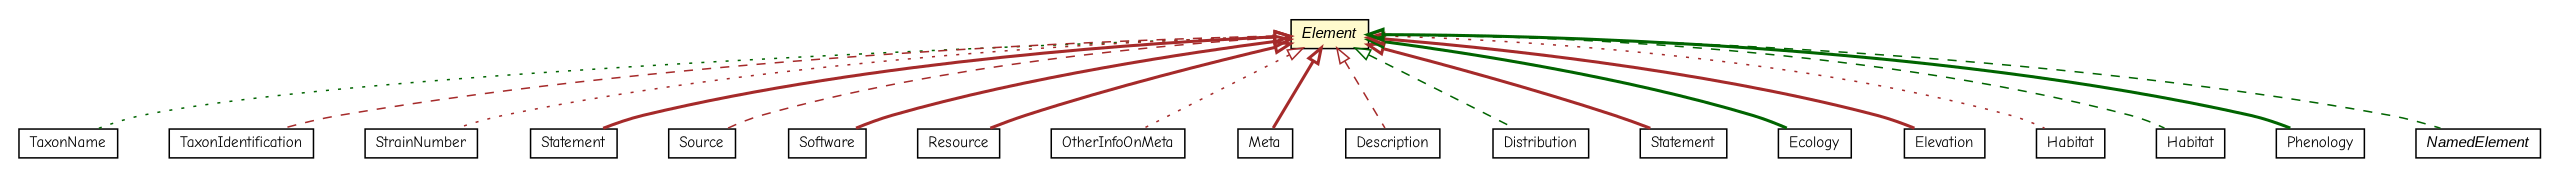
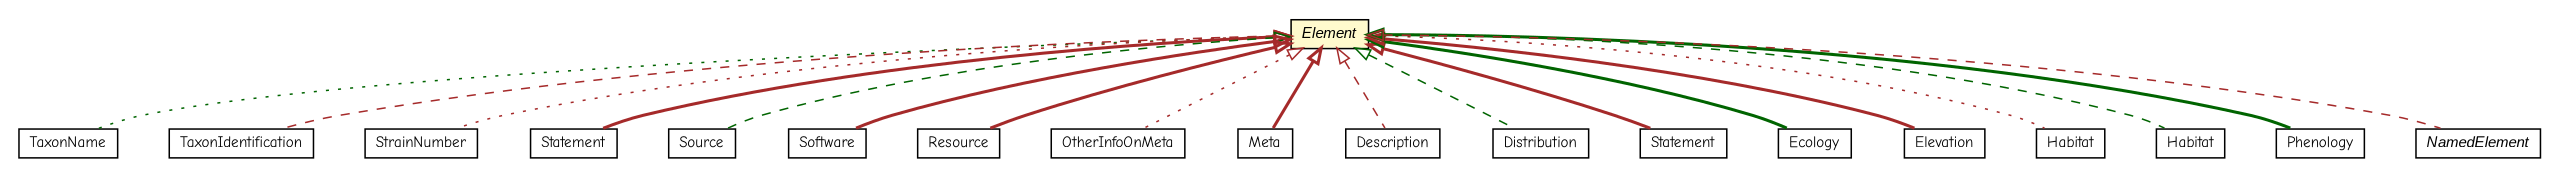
edge "Source" -> "Element": color brown -> darkgreen
edge "NamedElement" -> "Element": color darkgreen -> brown
